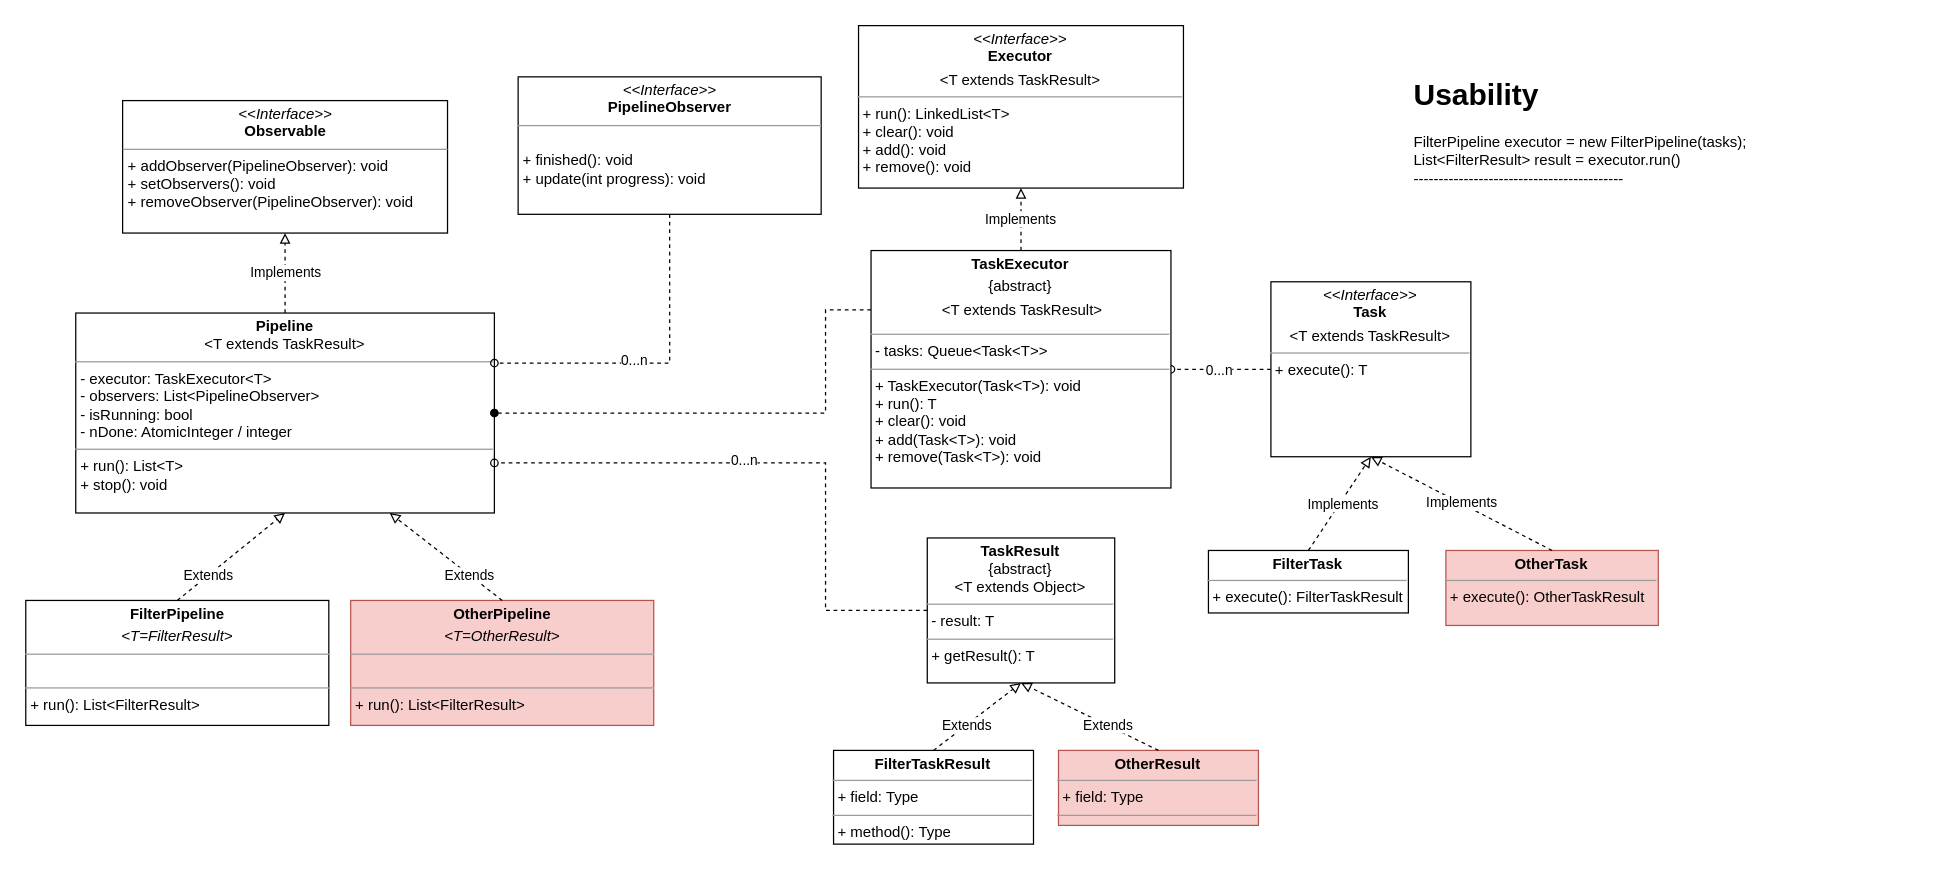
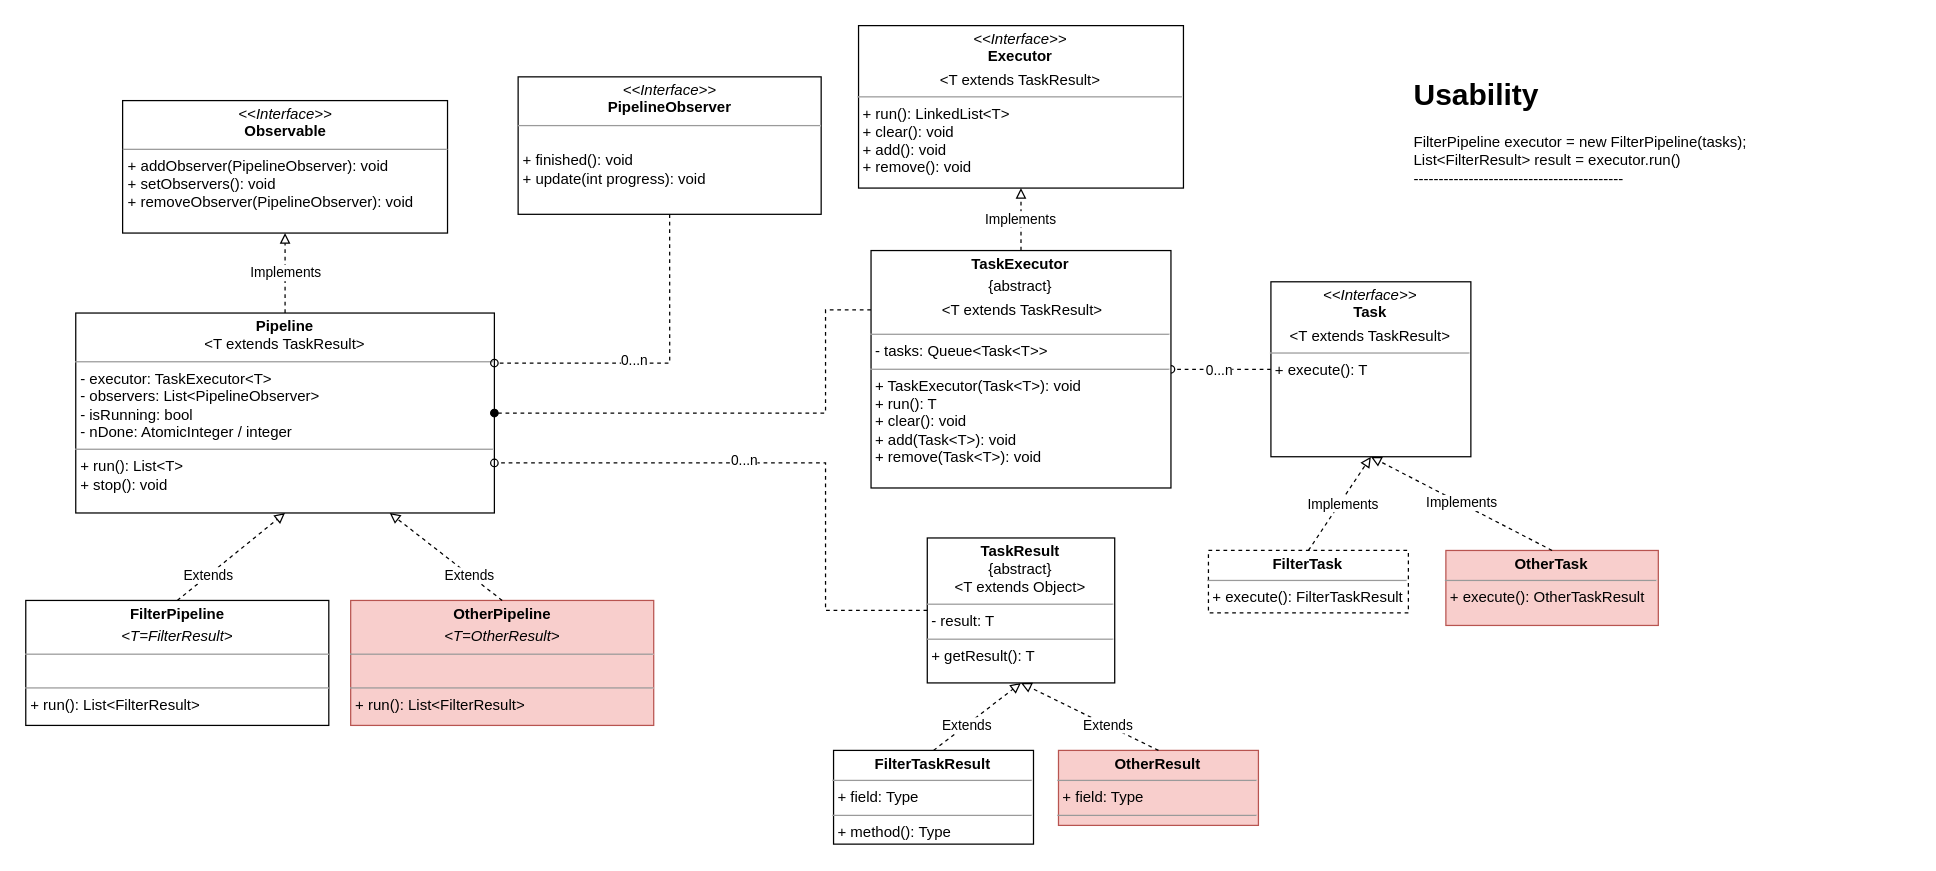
node "FilterTask + execute(): FilterTaskResult": style solid -> dashed
